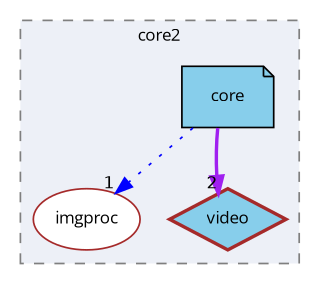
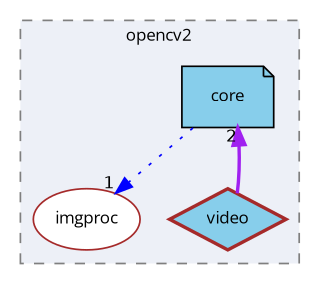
cluster "core2": label "core2" -> "opencv2"
edge "core" -> "video": reversed
